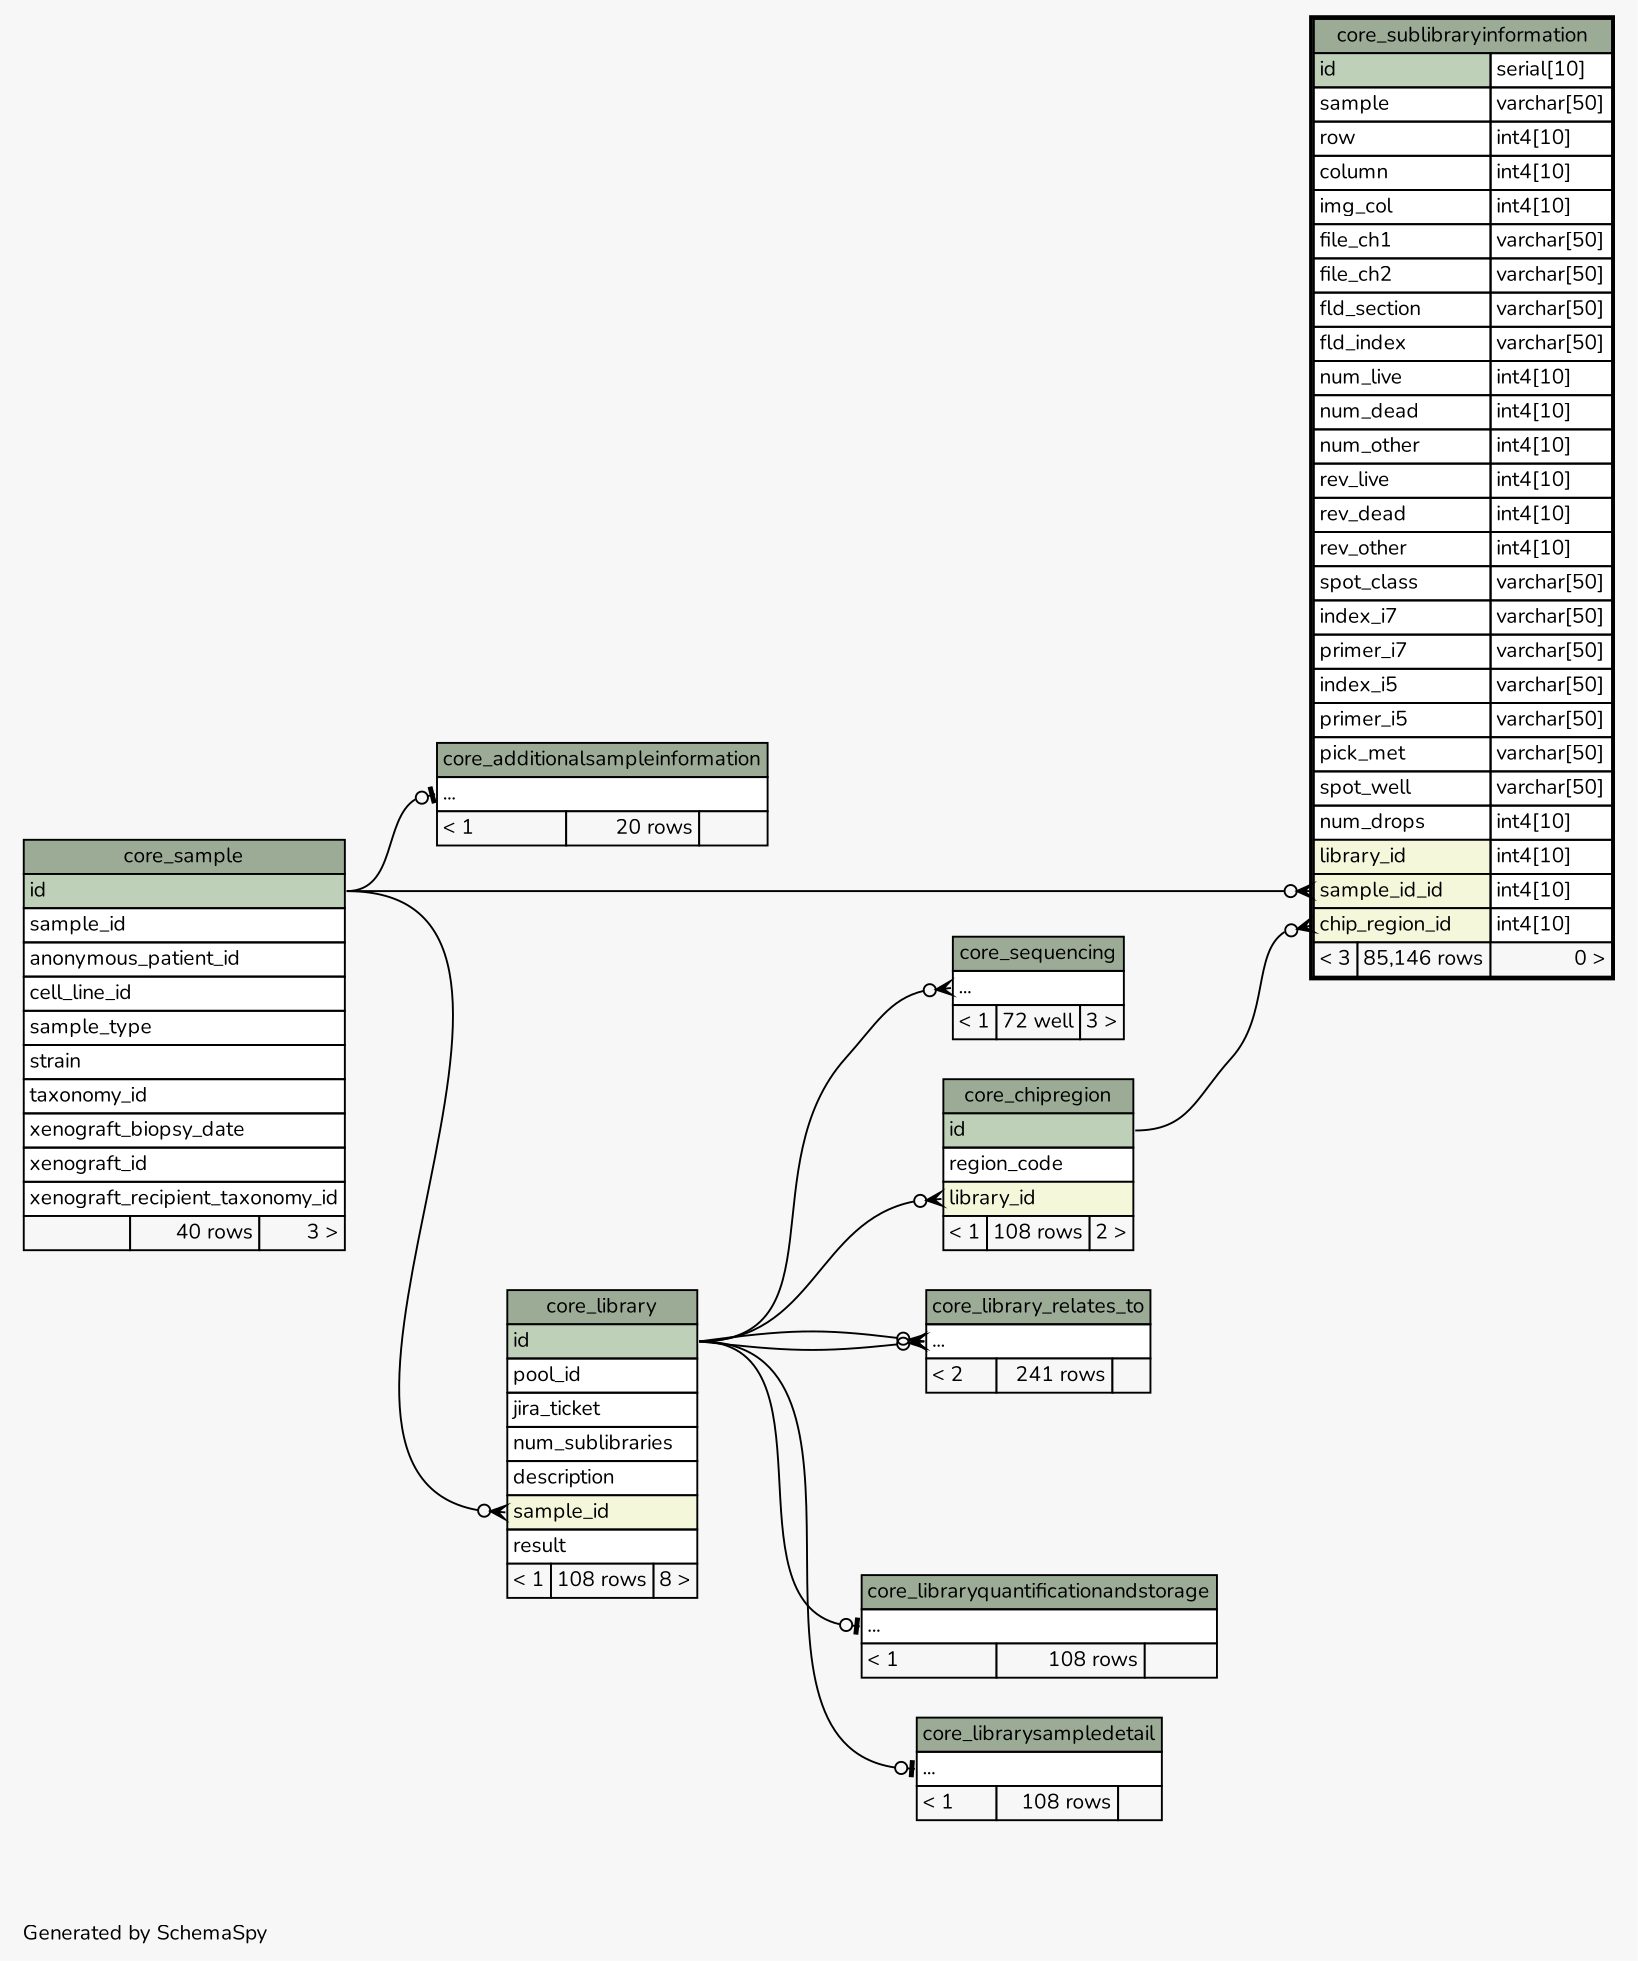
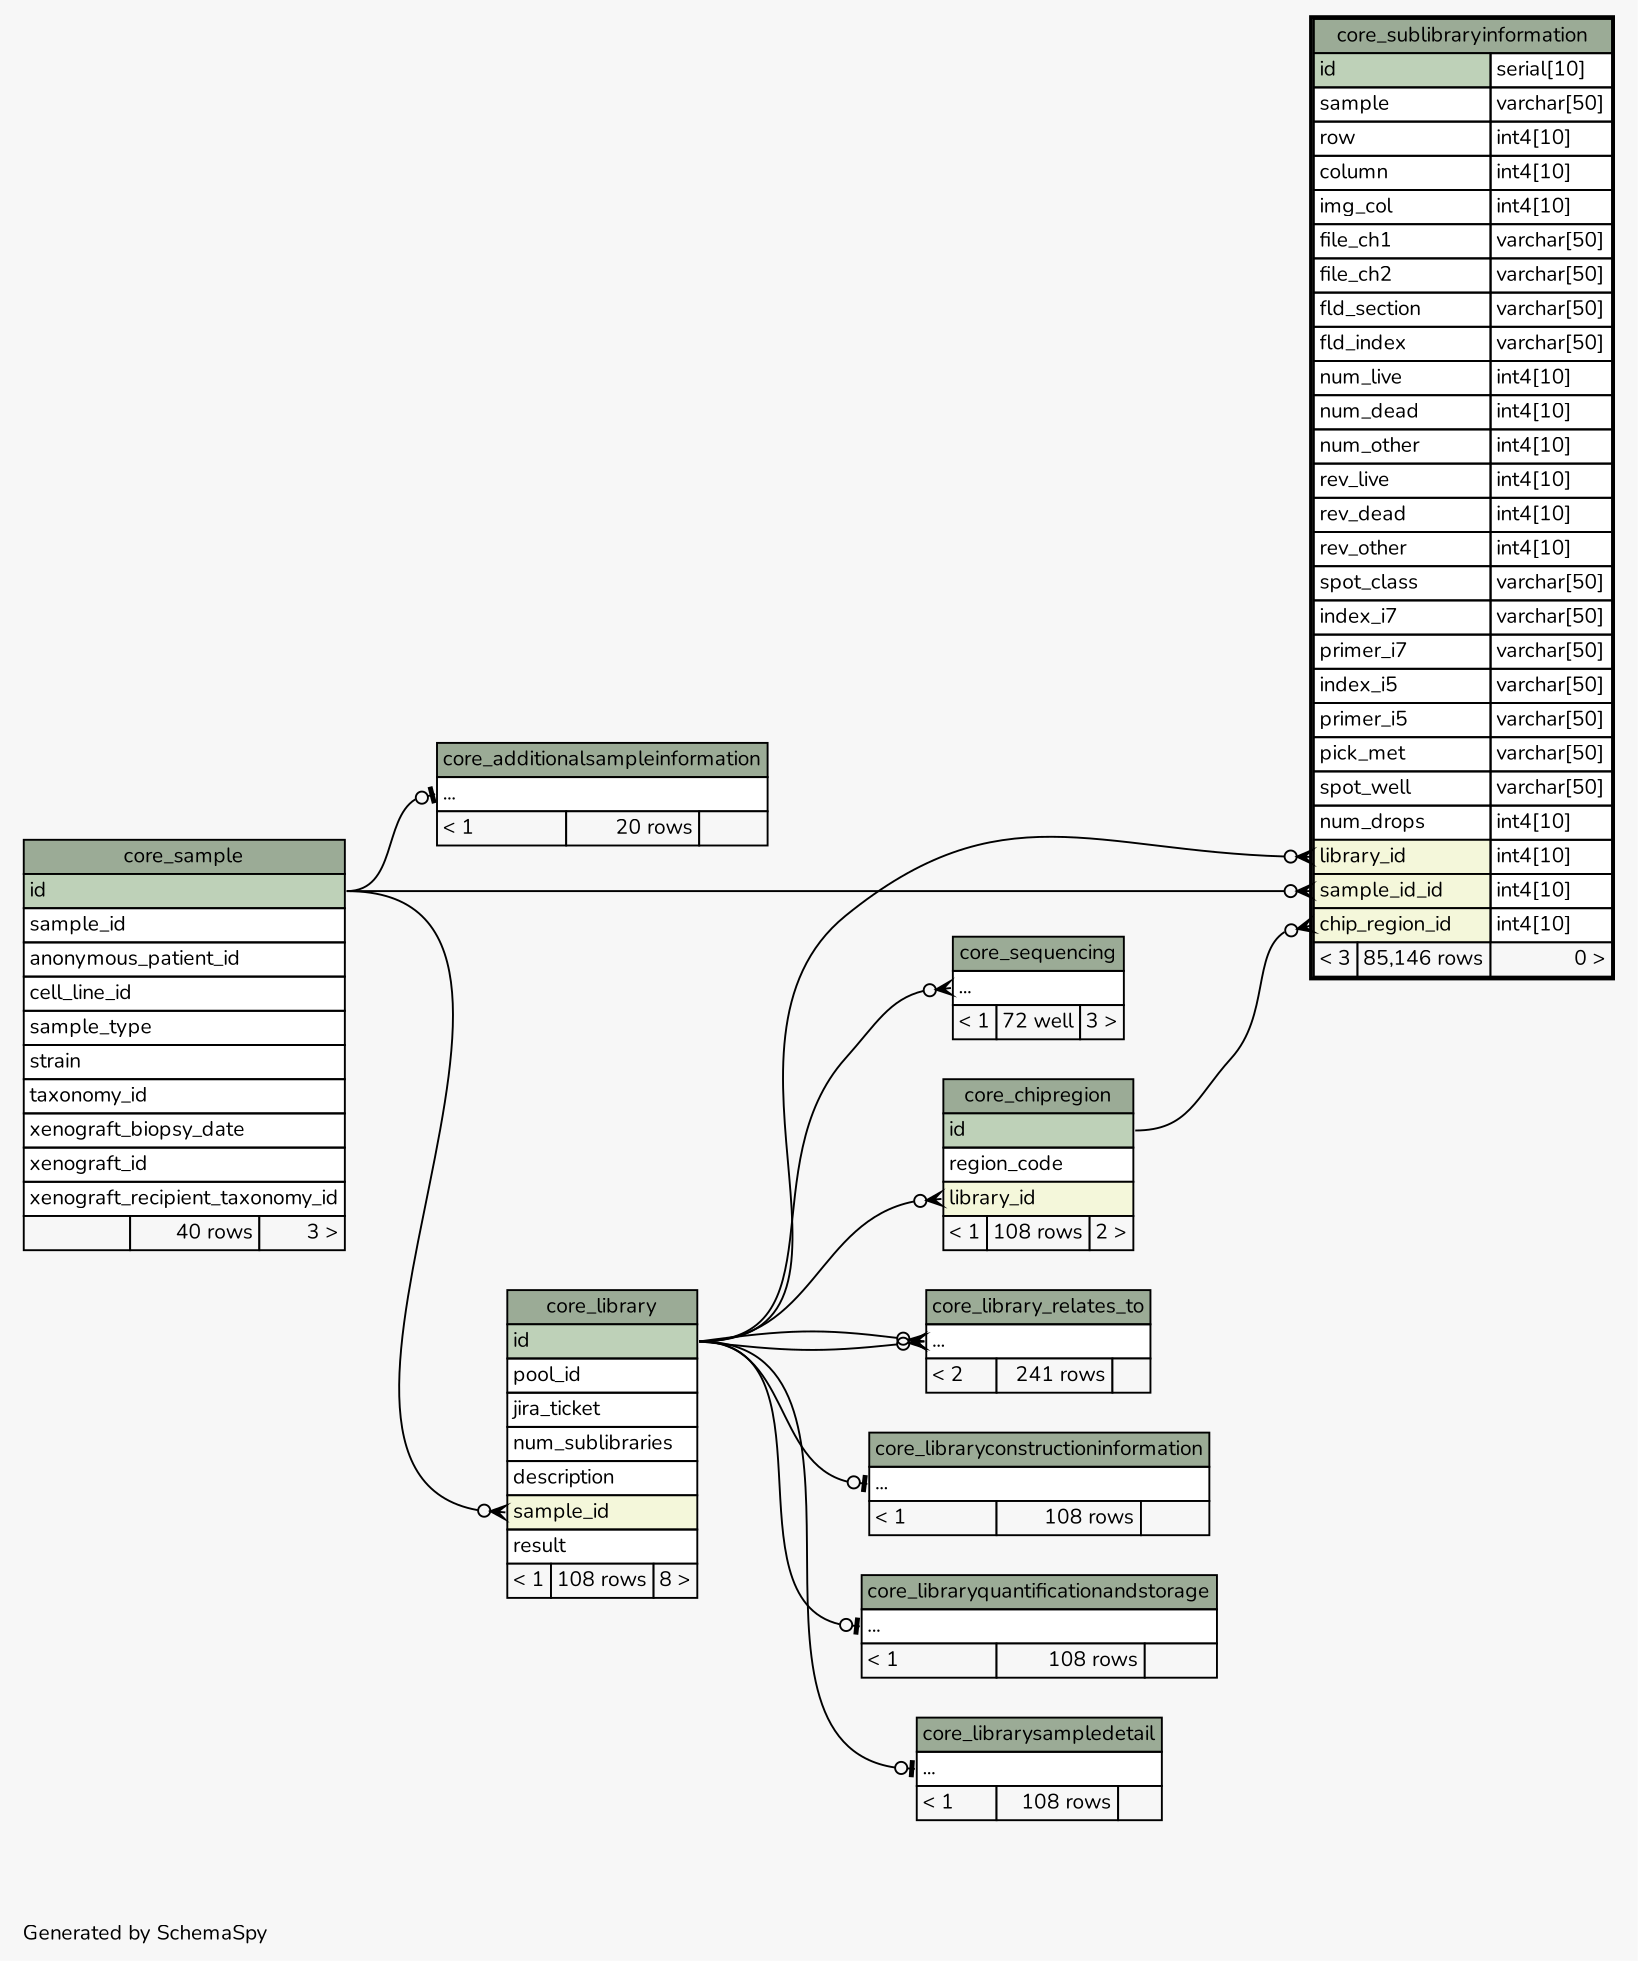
edge "core_library" -> "core_sublibraryinformation": added
node "core_libraryconstructioninformation": added
